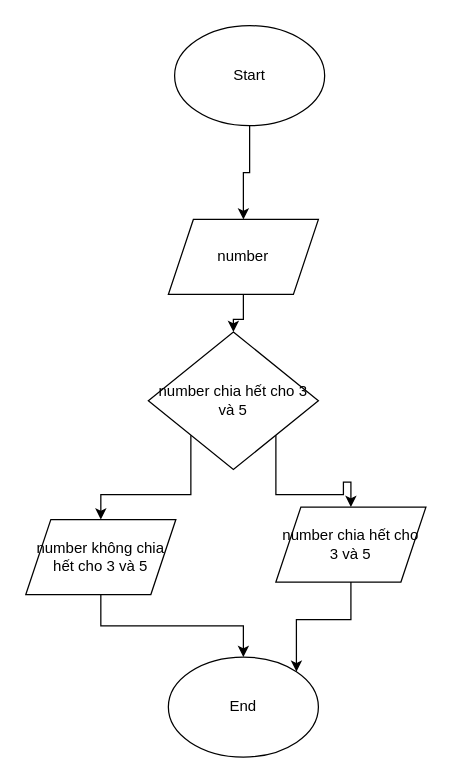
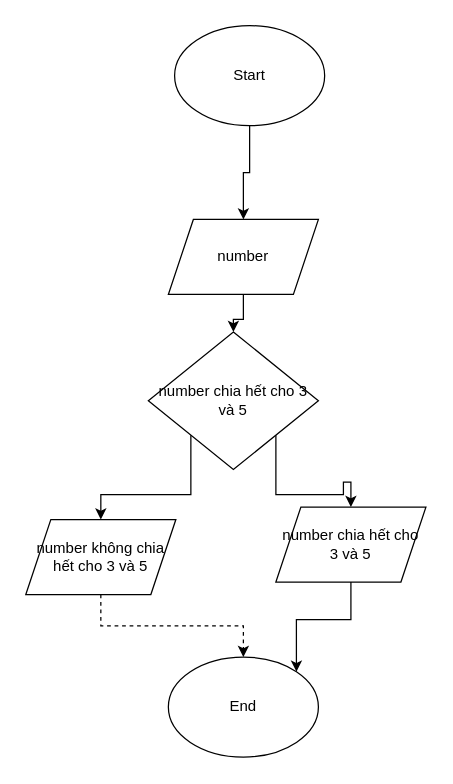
edge "number không chia hết cho 3 và 5" -> "End": style solid -> dashed
